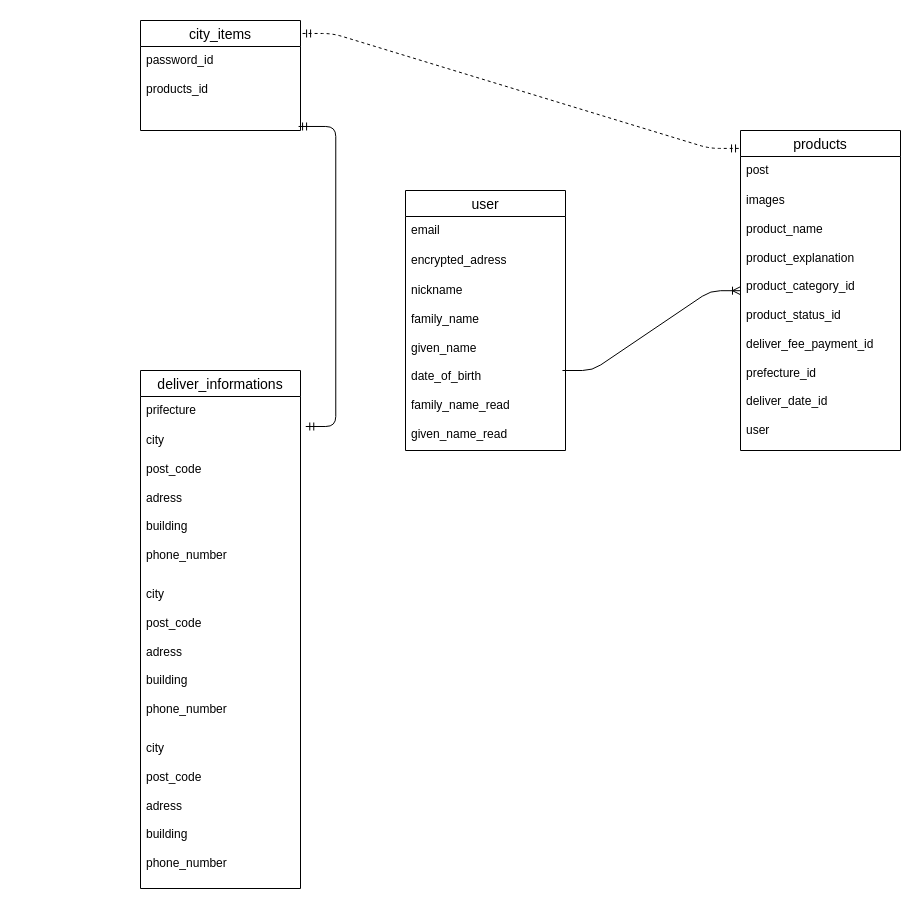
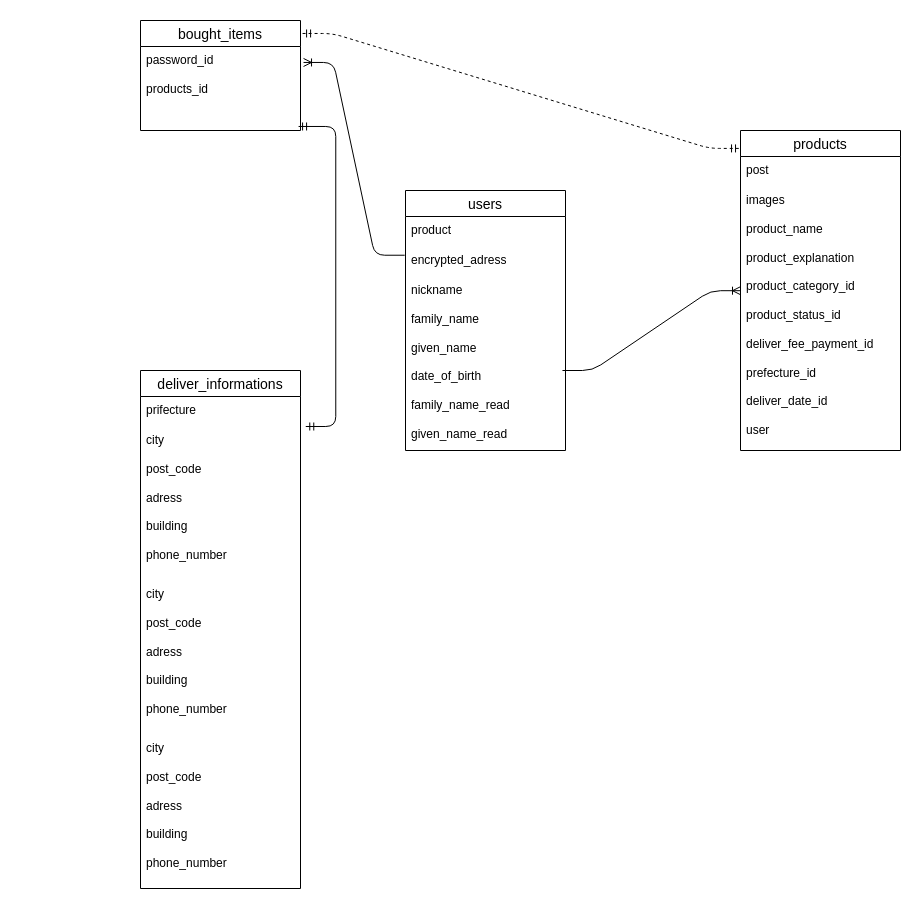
node "city_items": label "city_items" -> "bought_items"
edge "encrypted_adress" -> "password_id products_id": added
node "user": label "user" -> "users"
node "email": label "email" -> "product"
